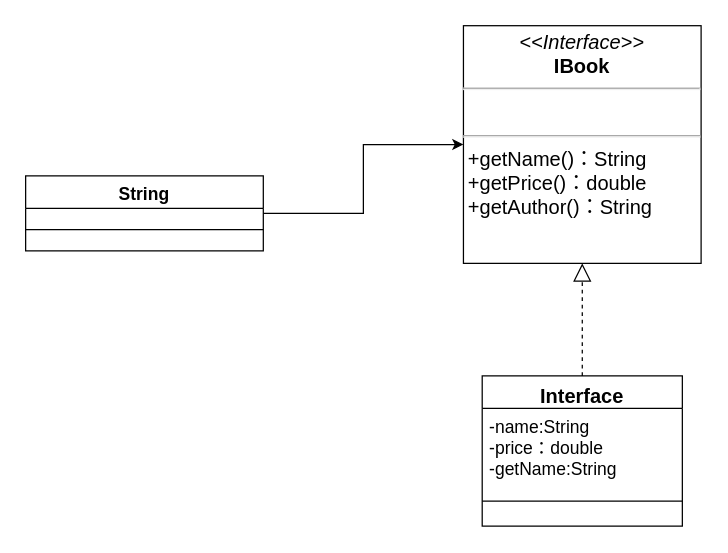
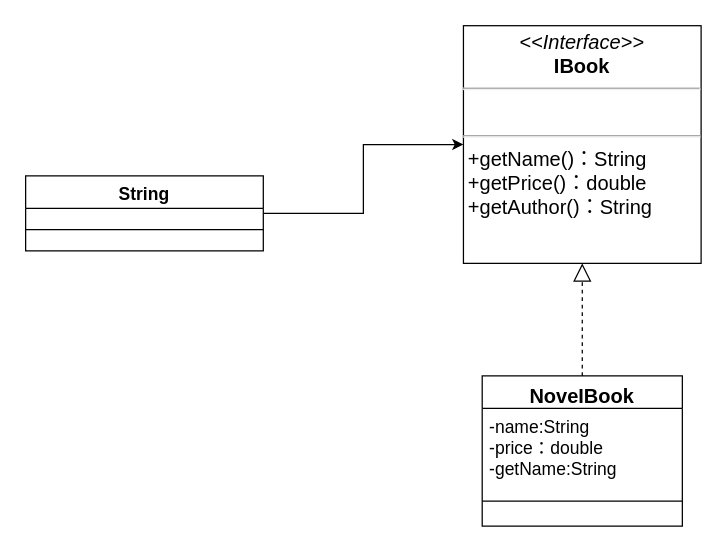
node "Interface": label "Interface" -> "NoveIBook"
